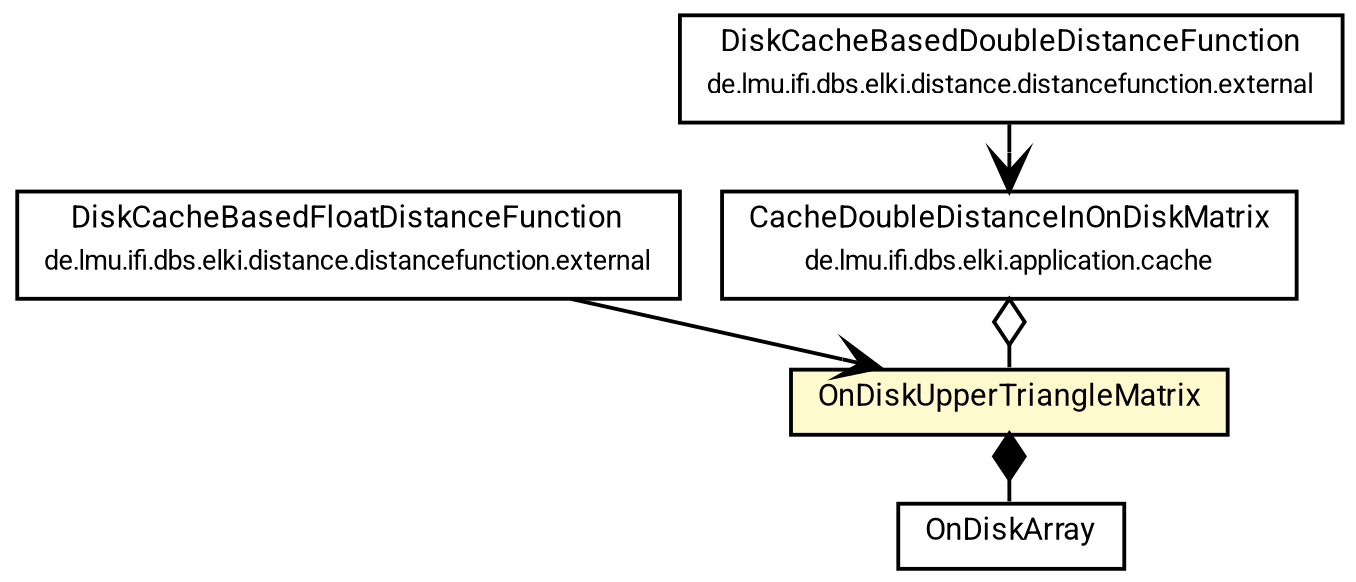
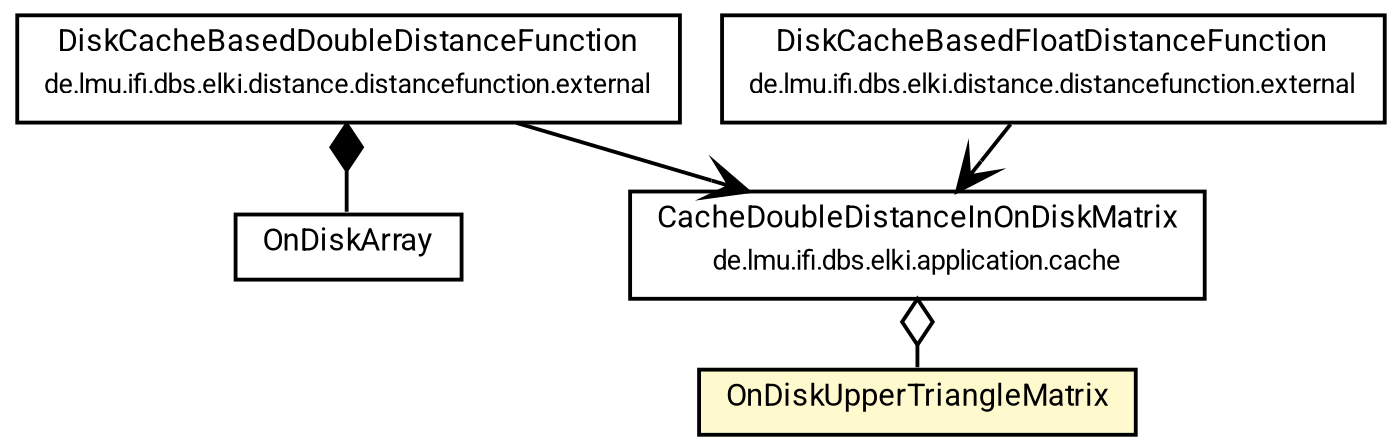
edge "DiskCacheBasedFloatDistanceFunction" -> "OnDiskUpperTriangleMatrix": now "DiskCacheBasedFloatDistanceFunction" -> "CacheDoubleDistanceInOnDiskMatrix"
edge "OnDiskArray" -> "OnDiskUpperTriangleMatrix": now "OnDiskArray" -> "DiskCacheBasedDoubleDistanceFunction"
